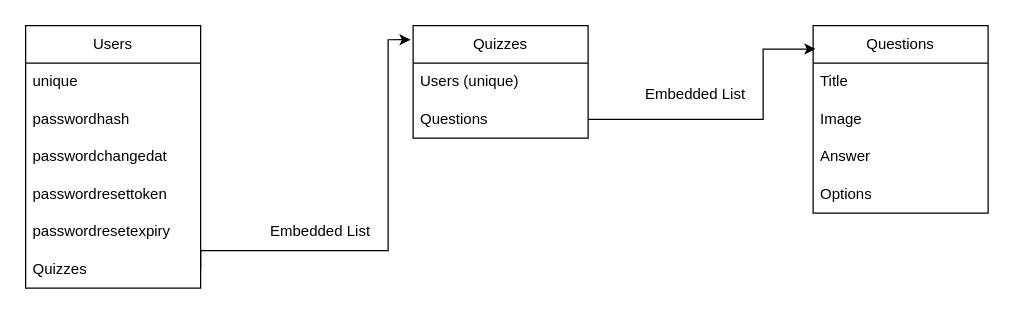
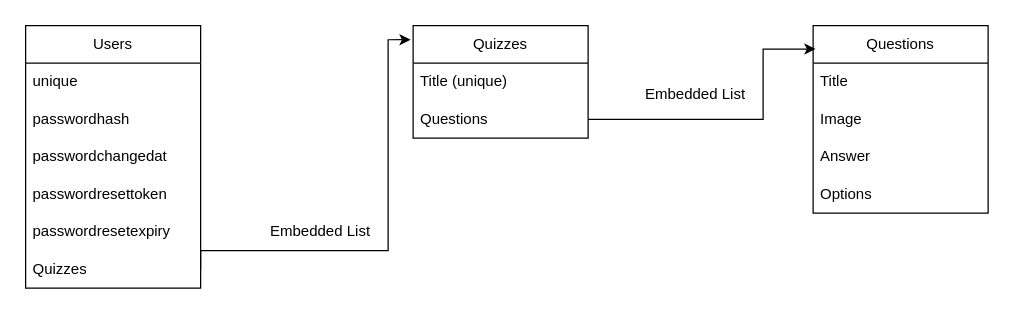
node "Users (unique)": label "Users (unique)" -> "Title (unique)"
